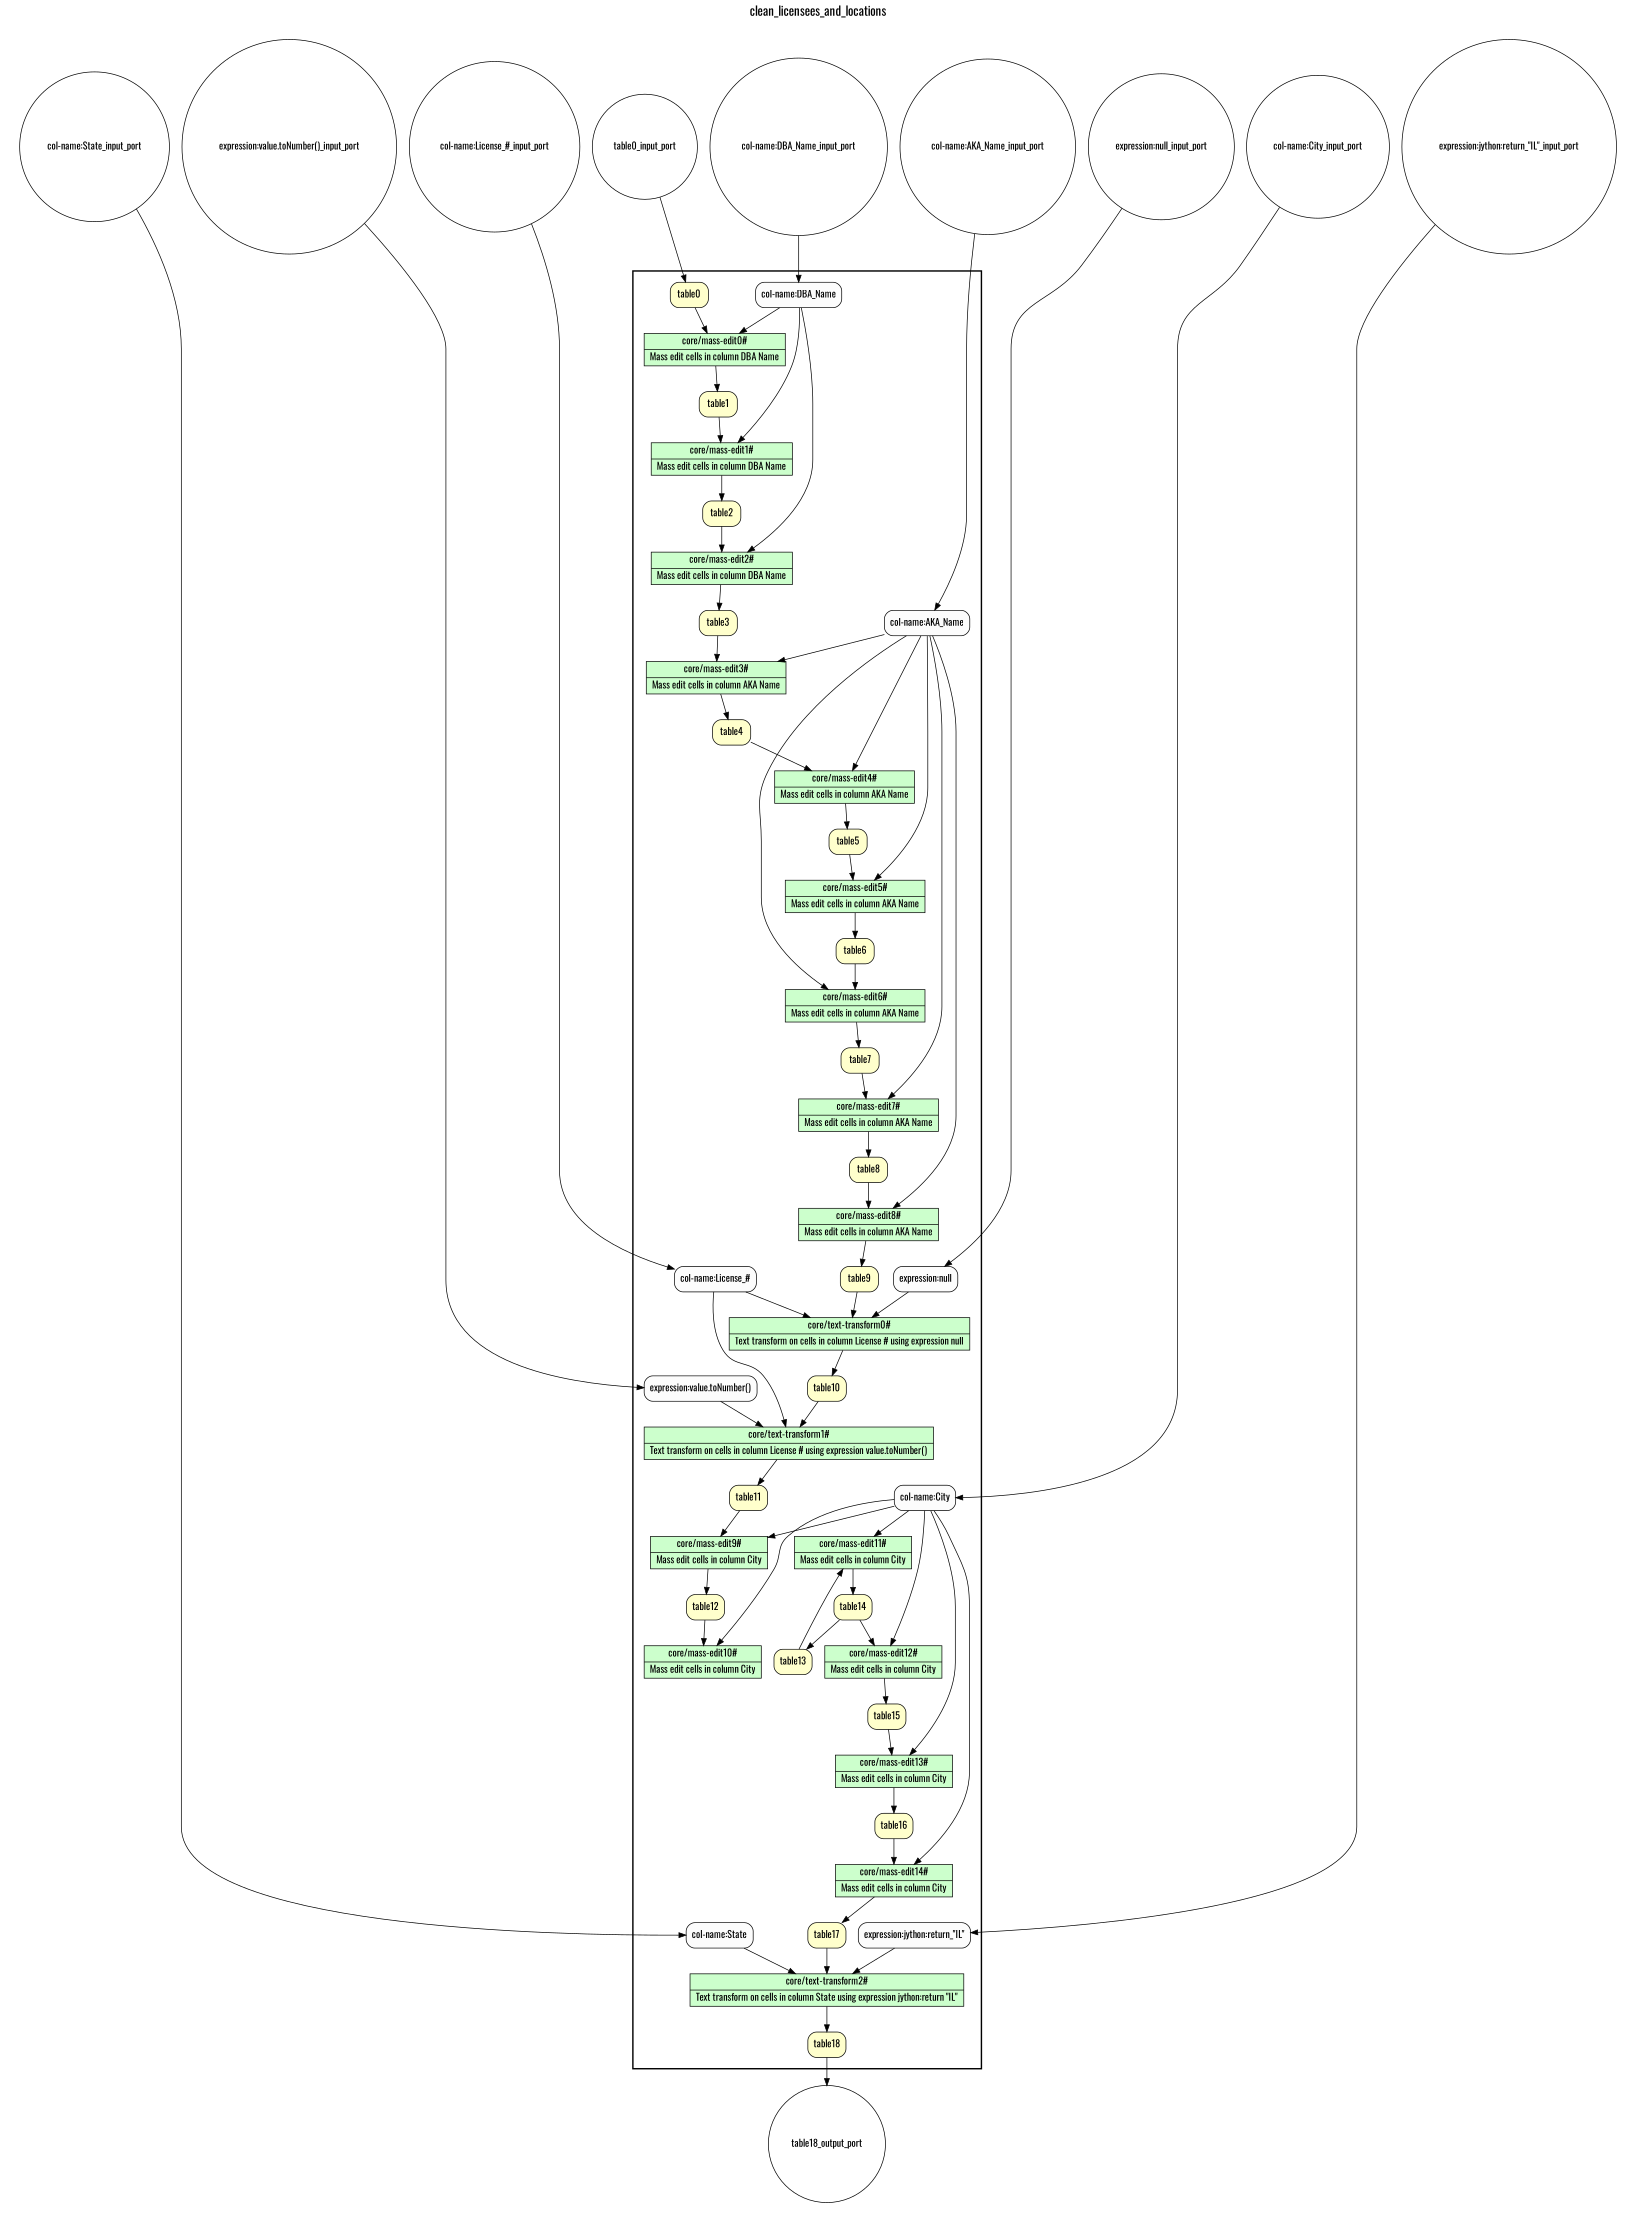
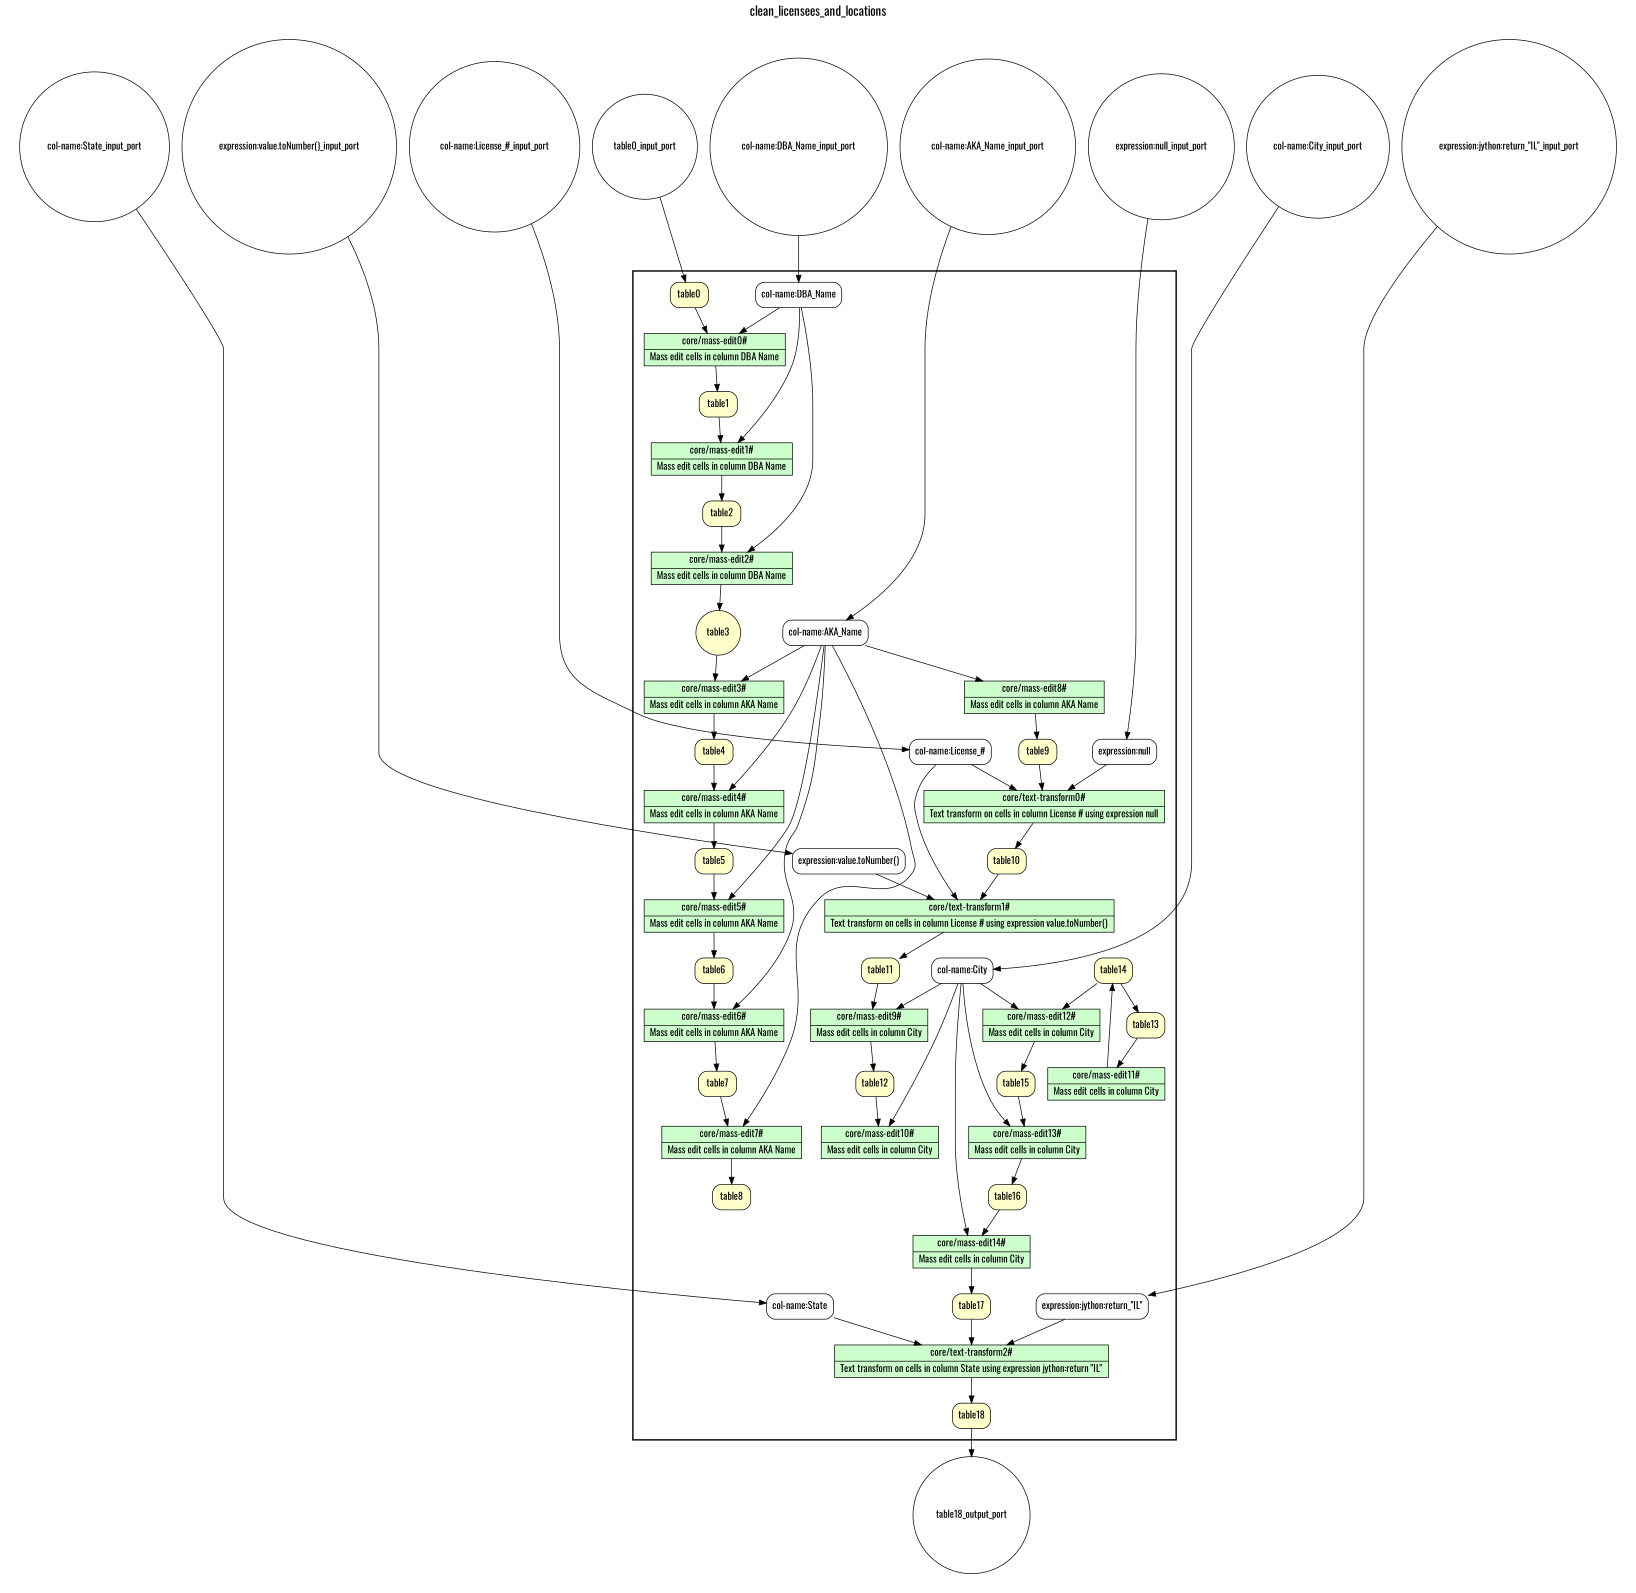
node "table3": shape box -> circle
edge "table8" -> "core/mass-edit8#": removed
edge "col-name:City" -> "core/mass-edit11#": removed
